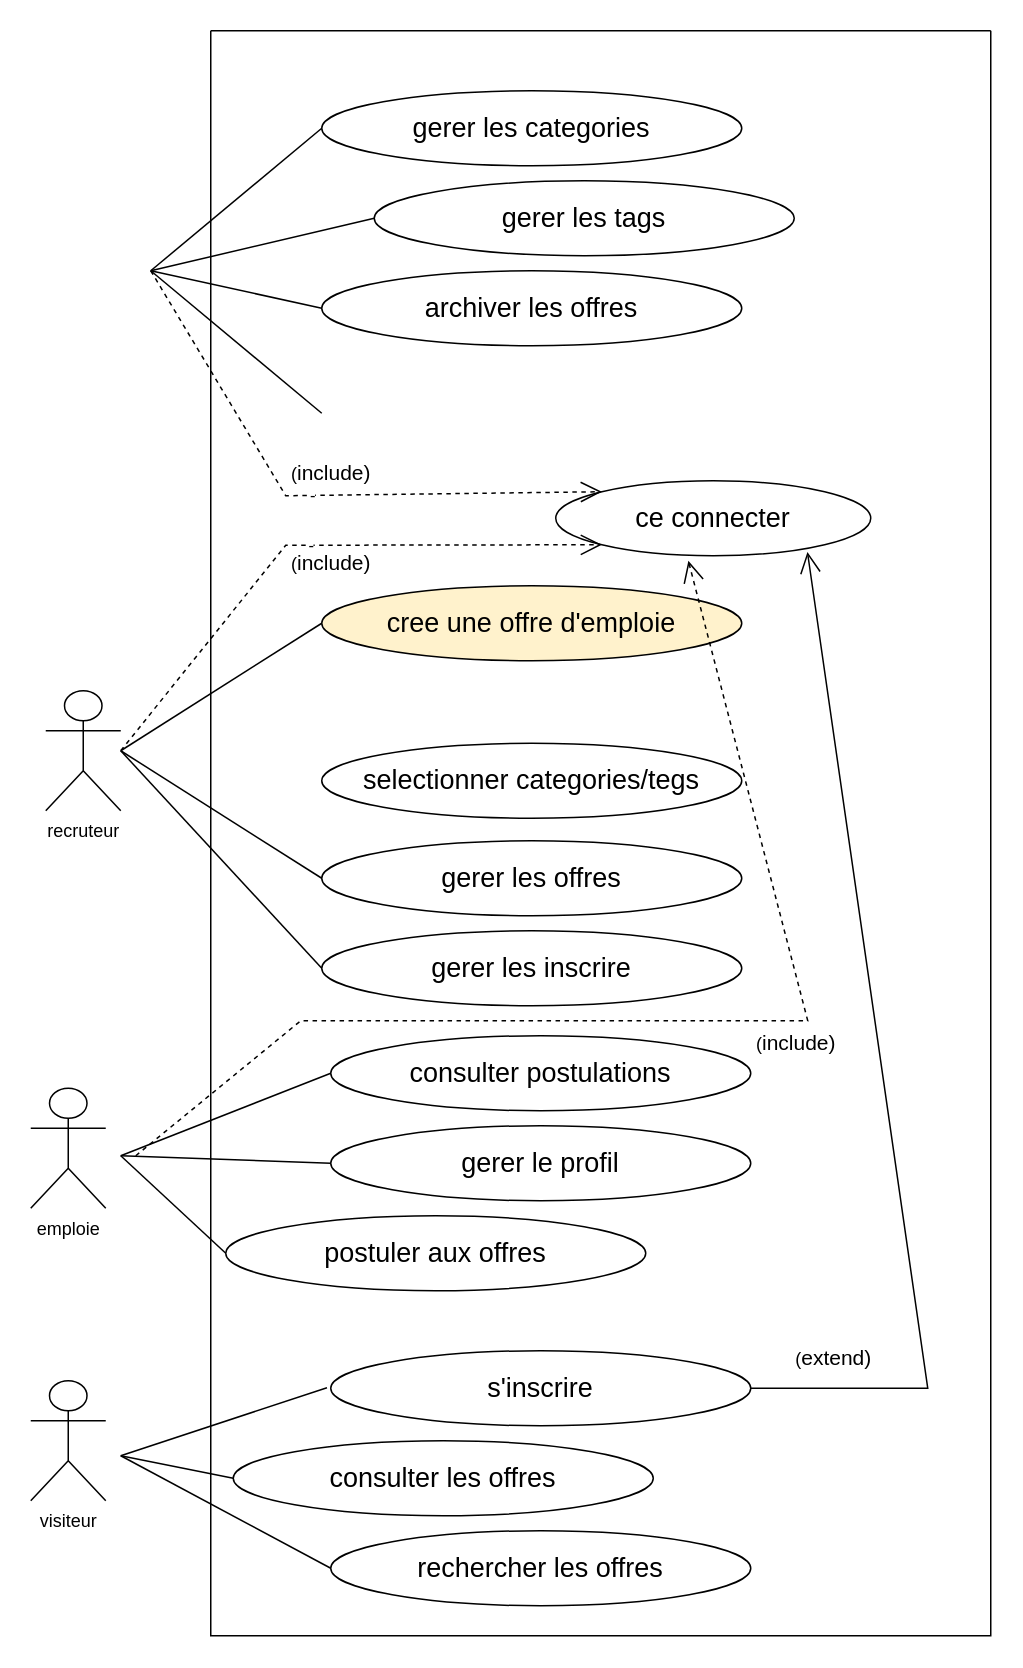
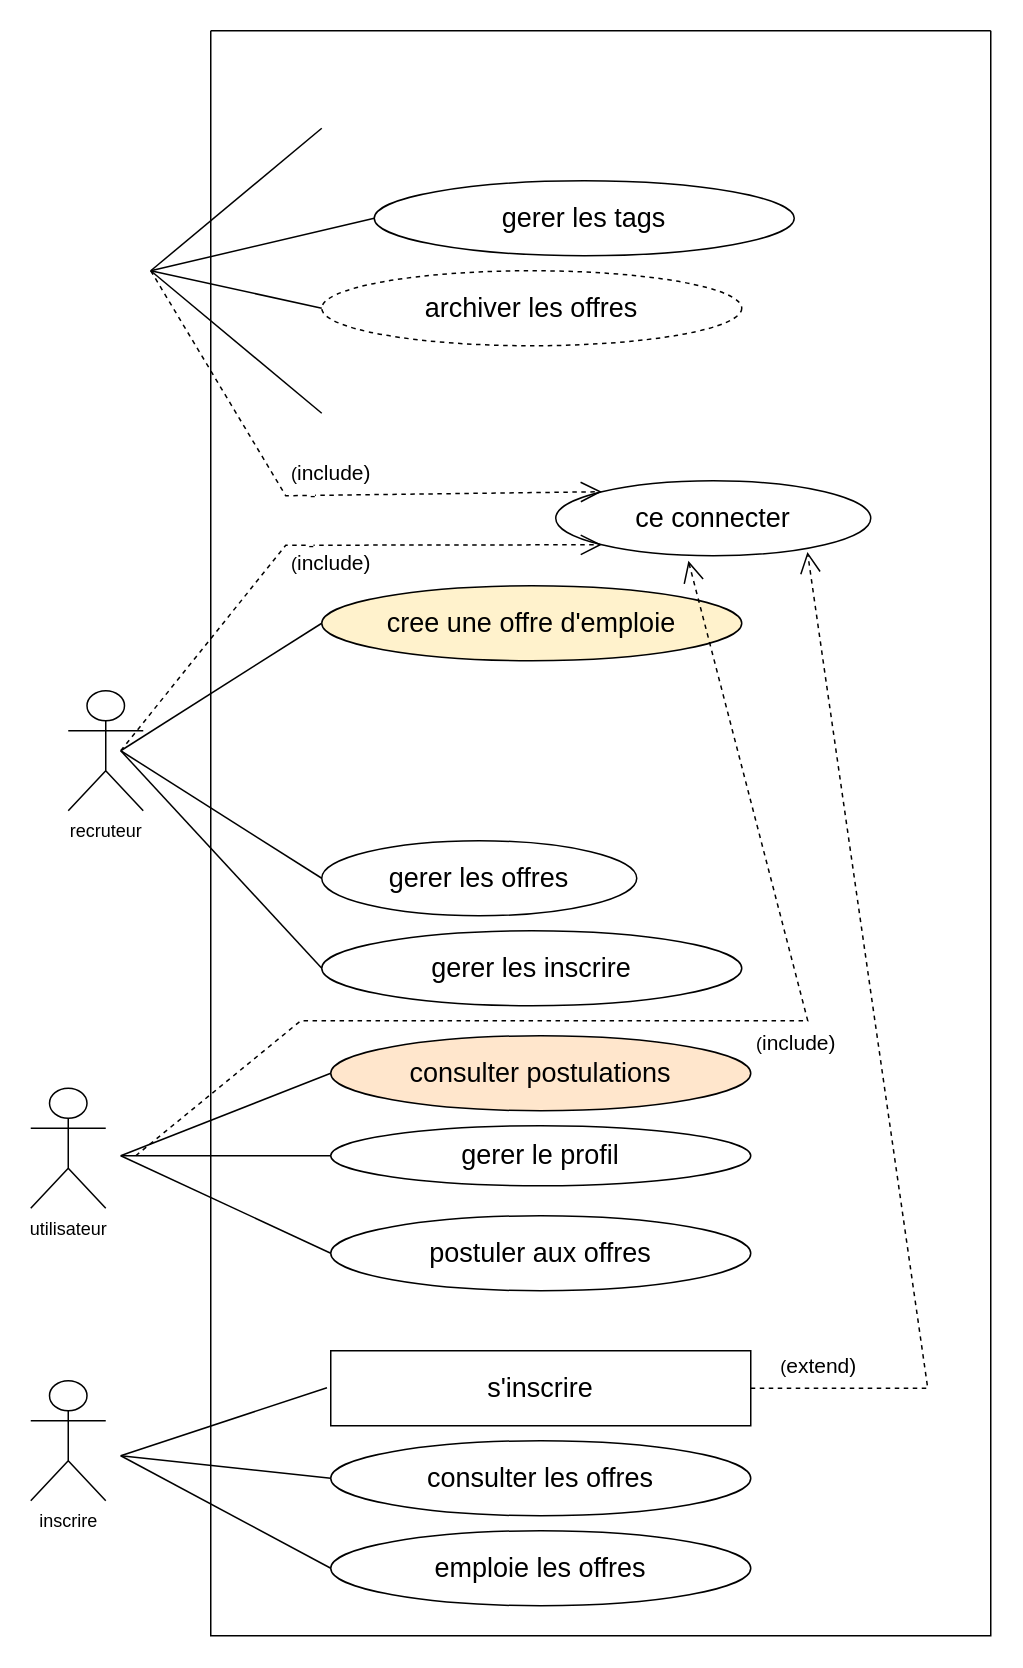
node "gerer les categories": removed
node "archiver les offres": style solid -> dashed
node "recruteur": moved (83, 751) -> (106, 751)
node "selectionner categories/tegs": removed
node "gerer les offres": size 420x75 -> 315x75
edge "s'inscrire" -> "ce connecter": style solid -> dashed
node "consulter postulations": fillcolor #ffffff -> #ffe6cc
node "gerer le profil": size 420x75 -> 420x60
node "emploie": label "emploie" -> "utilisateur"
node "postuler aux offres": moved (436, 1253) -> (541, 1253)
node "(extend)": moved (833, 1358) -> (818, 1366)
node "s'inscrire": shape ellipse -> rectangle
node "consulter les offres": moved (443, 1478) -> (541, 1478)
node "visiteur": label "visiteur" -> "inscrire"
node "rechercher les offres": label "rechercher les offres" -> "emploie les offres"
